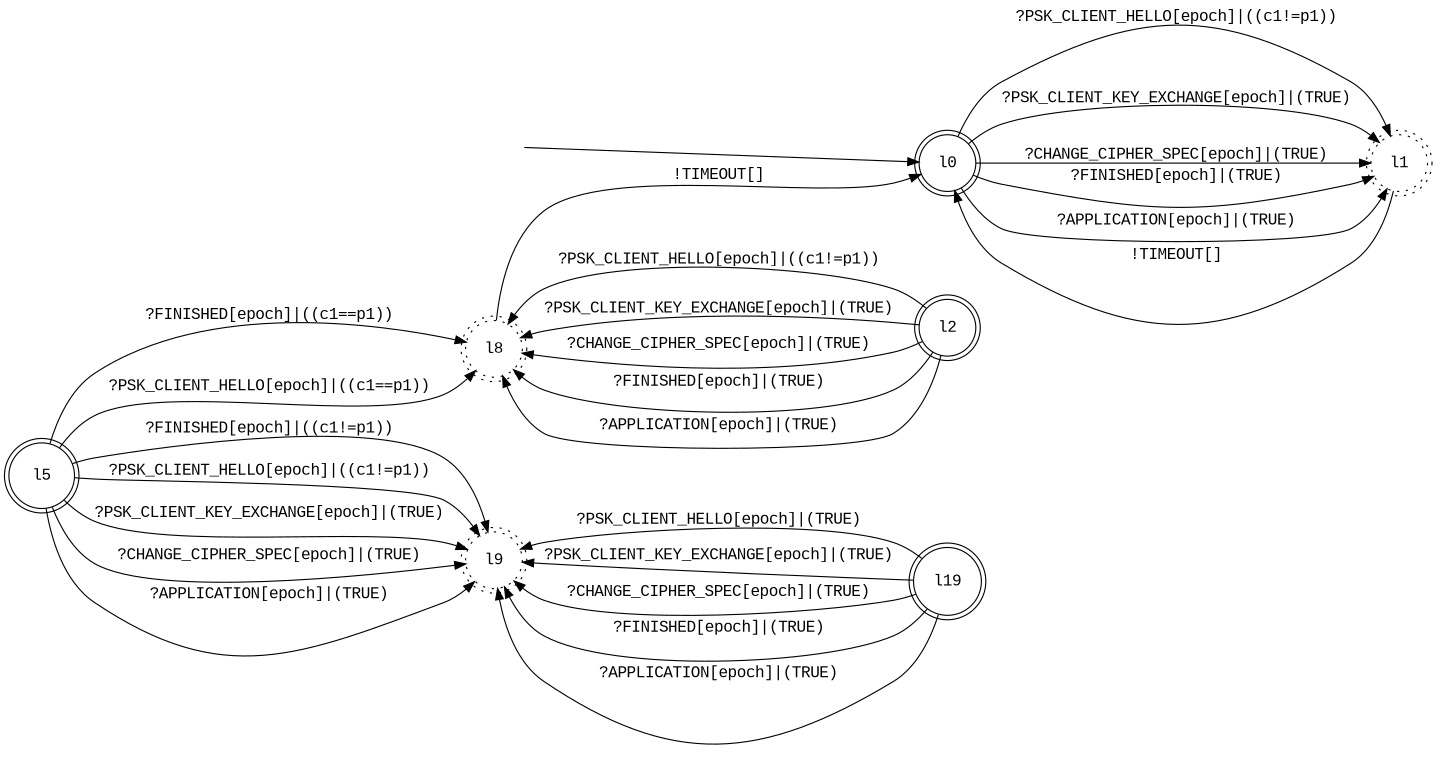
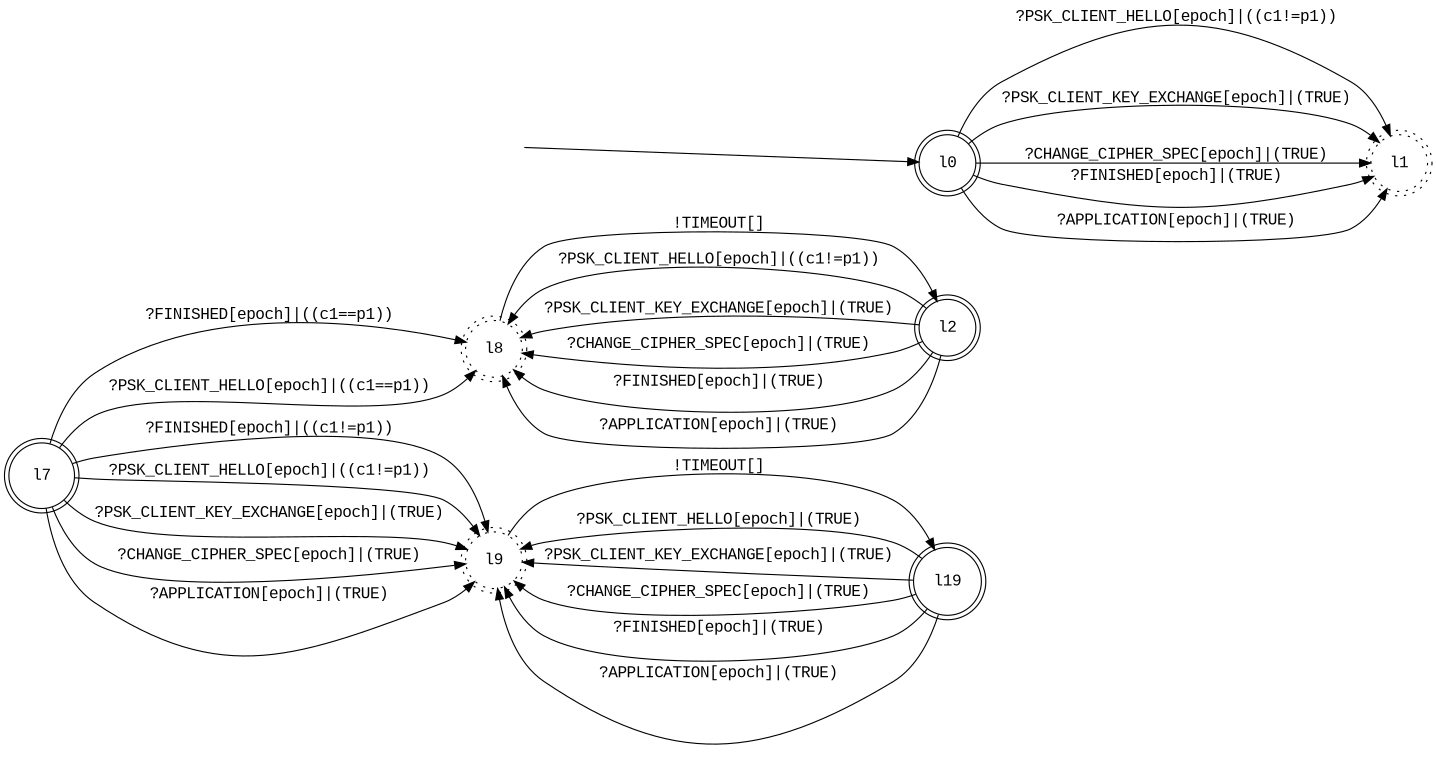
edge "l8" -> "l0": now "l8" -> "l2"
edge "l1" -> "l0": removed, label "!TIMEOUT[]"
edge "l9" -> "l19": added, label "!TIMEOUT[]"
node "l5": label "l5" -> "l7"
